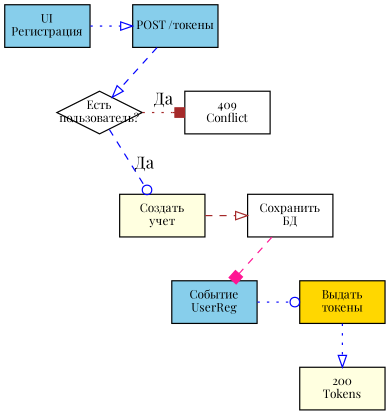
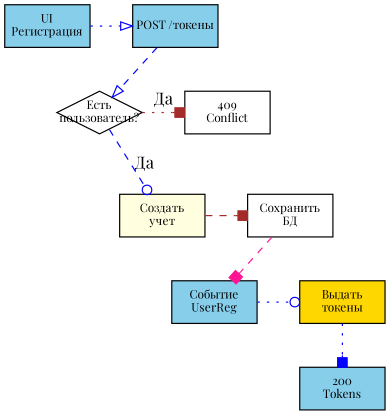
edge "Создать учет" -> "Сохранить БД": arrowhead onormal -> box
edge "Выдать токены" -> "200 Tokens": arrowhead onormal -> box
node "200 Tokens": fillcolor lightyellow -> skyblue
